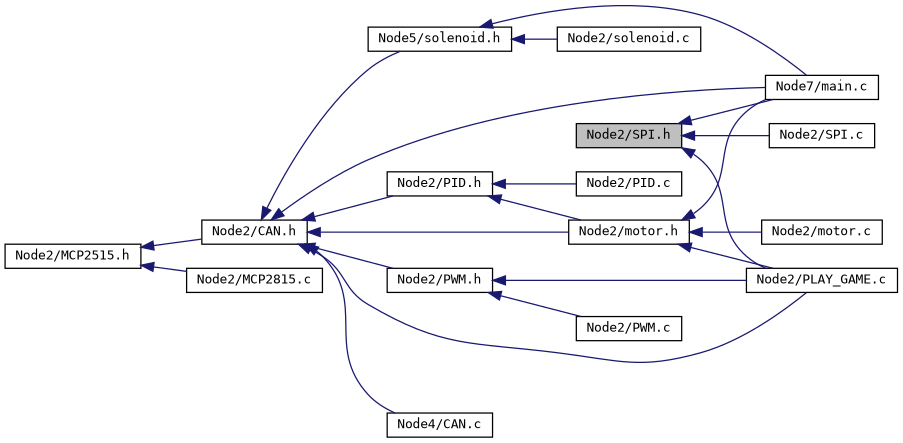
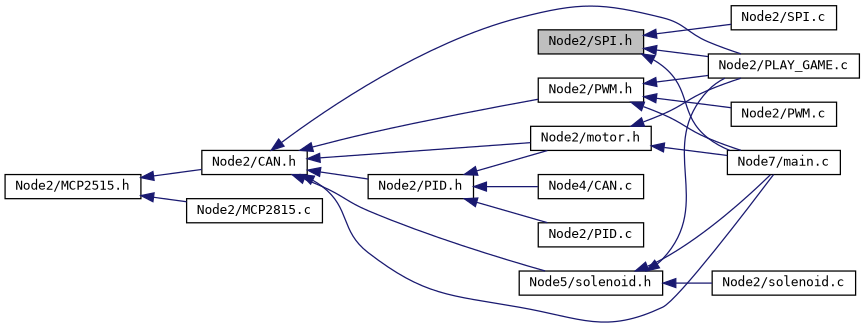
edge "Node7/main.c" -> "Node2/PWM.h": added
edge "Node2/PLAY_GAME.c" -> "Node5/solenoid.h": added
node "Node2/motor.c": removed
edge "Node4/CAN.c" -> "Node2/CAN.h": now "Node4/CAN.c" -> "Node2/PID.h"
